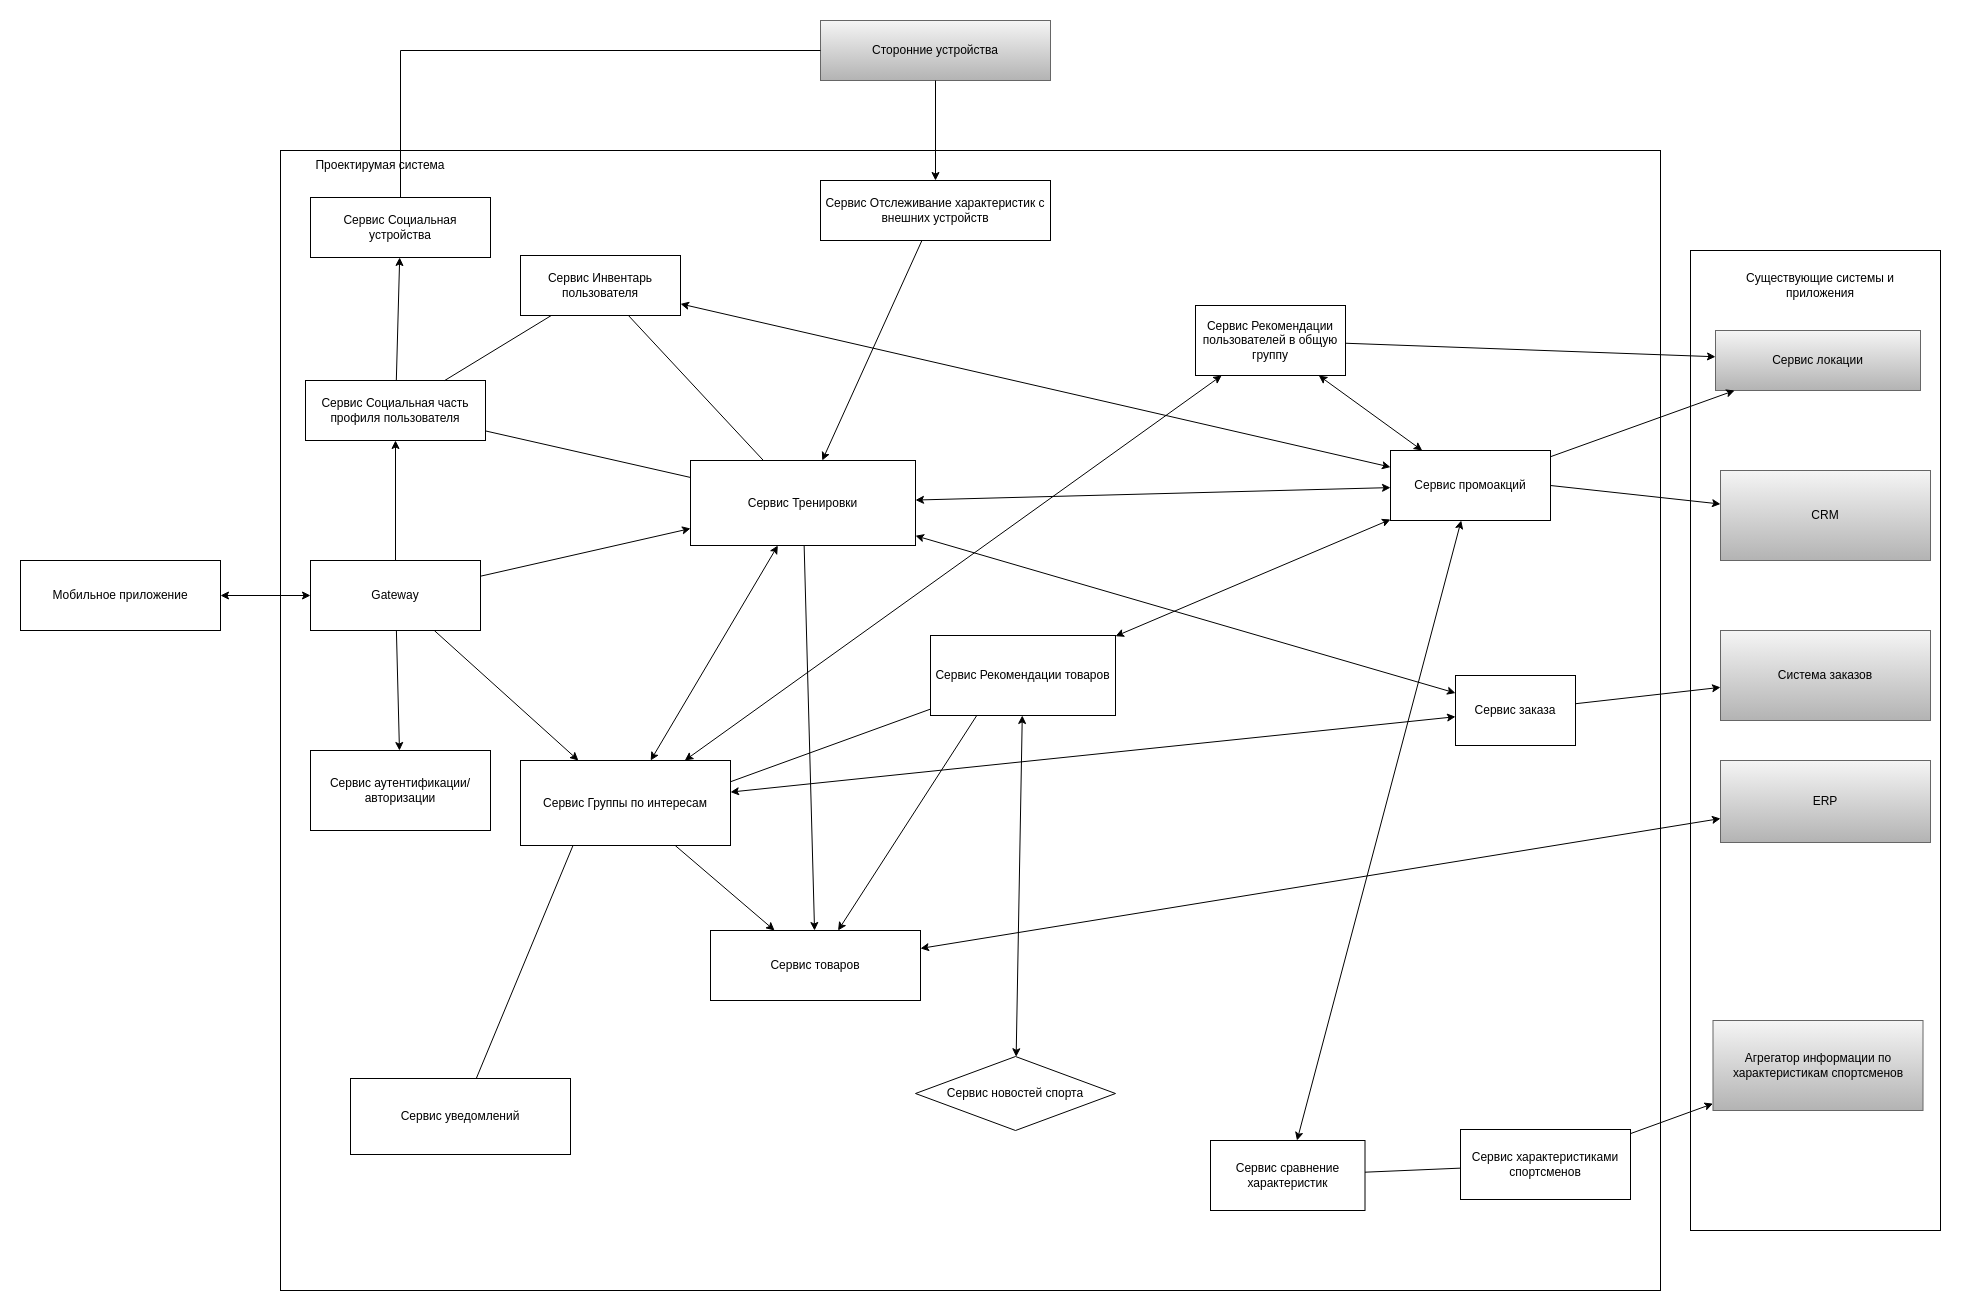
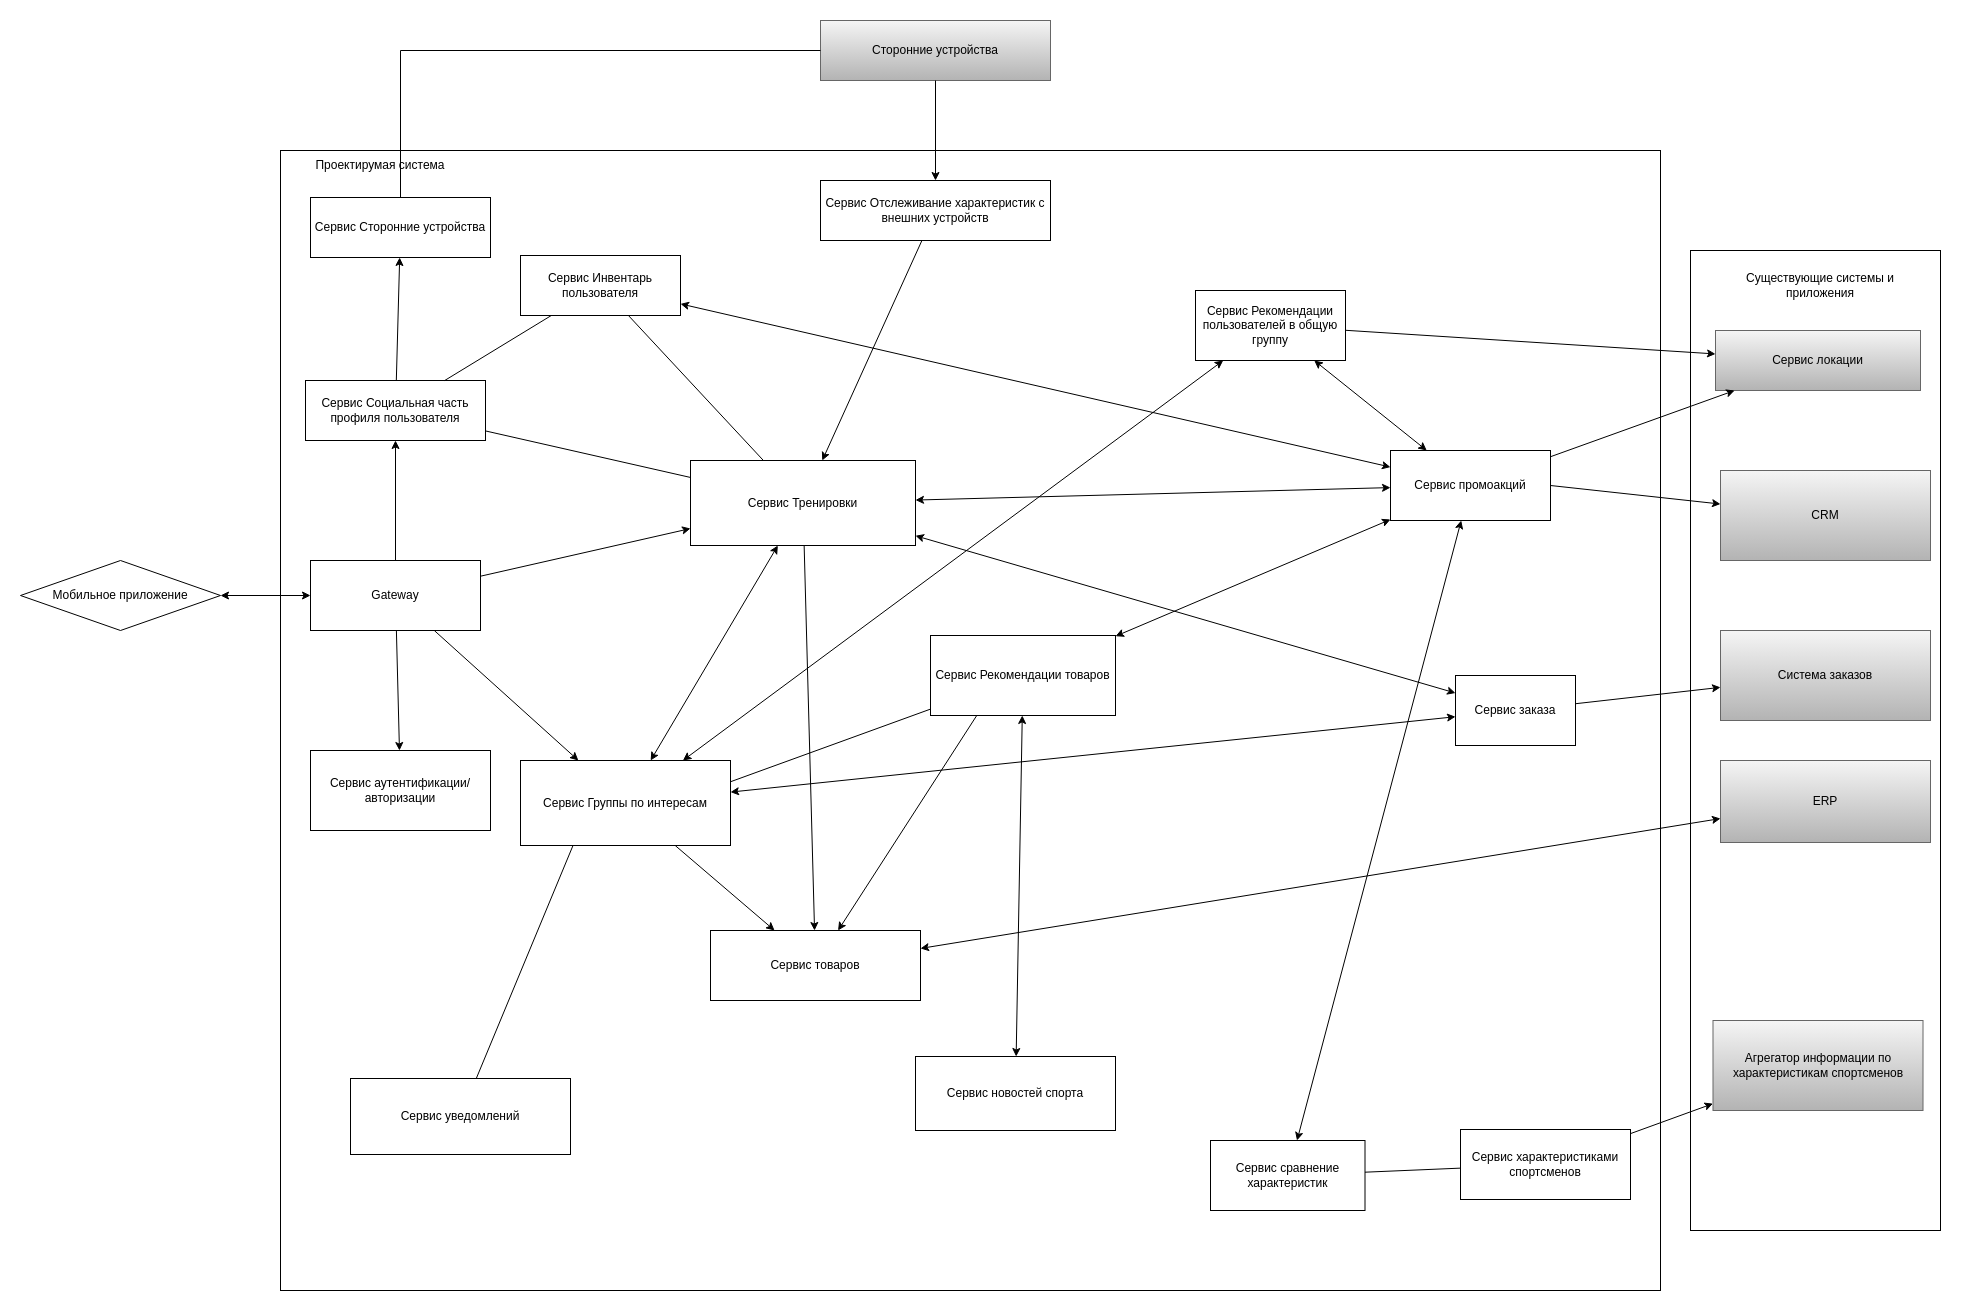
node "Сервис Социальная устройства": label "Сервис Социальная устройства" -> "Сервис Сторонние устройства"
node "Сервис Рекомендации пользователей в общую группу": moved (1271, 341) -> (1271, 326)
node "Мобильное приложение": shape rectangle -> diamond
node "Сервис новостей спорта": shape diamond -> rectangle
